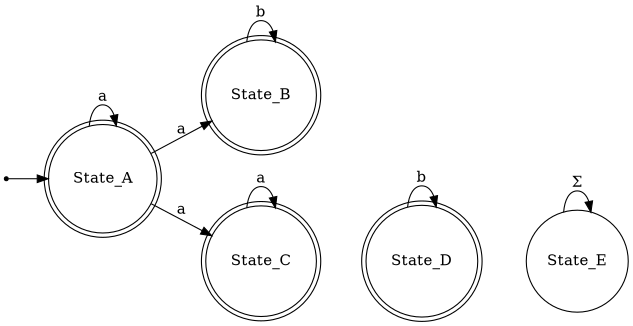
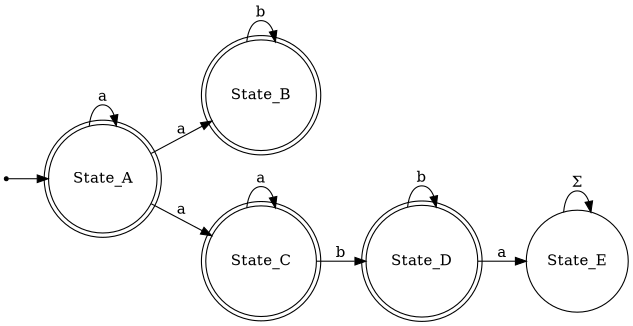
edge "State_C" -> "State_D": added, label "b"
edge "State_D" -> "State_E": added, label "a"
